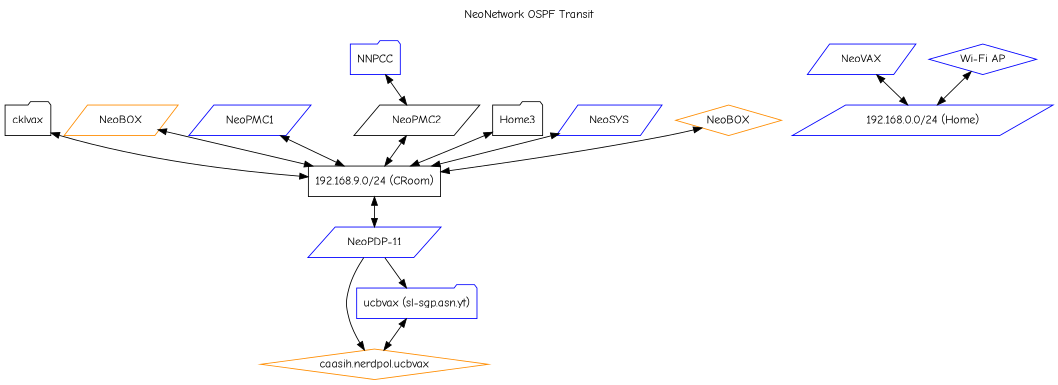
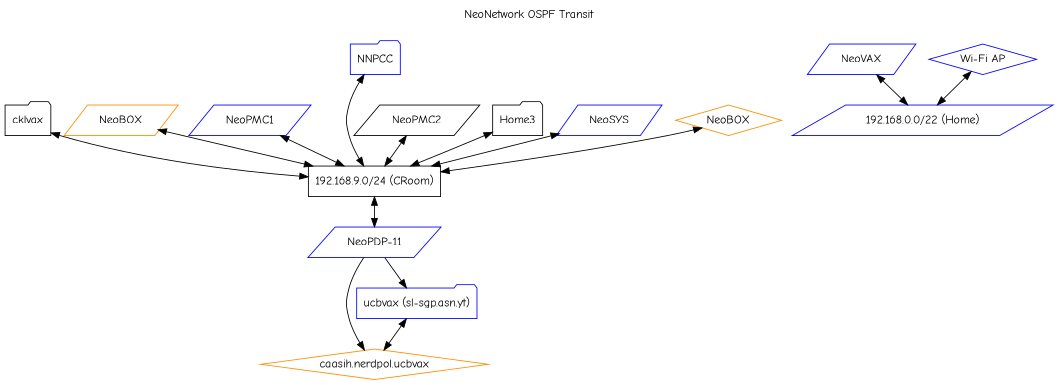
edge "NNPCC" -- "NeoPMC2": now "NNPCC" -- "192.168.9.0/24 (CRoom)"
node "192.168.0.0/24 (Home)": label "192.168.0.0/24 (Home)" -> "192.168.0.0/22 (Home)"
